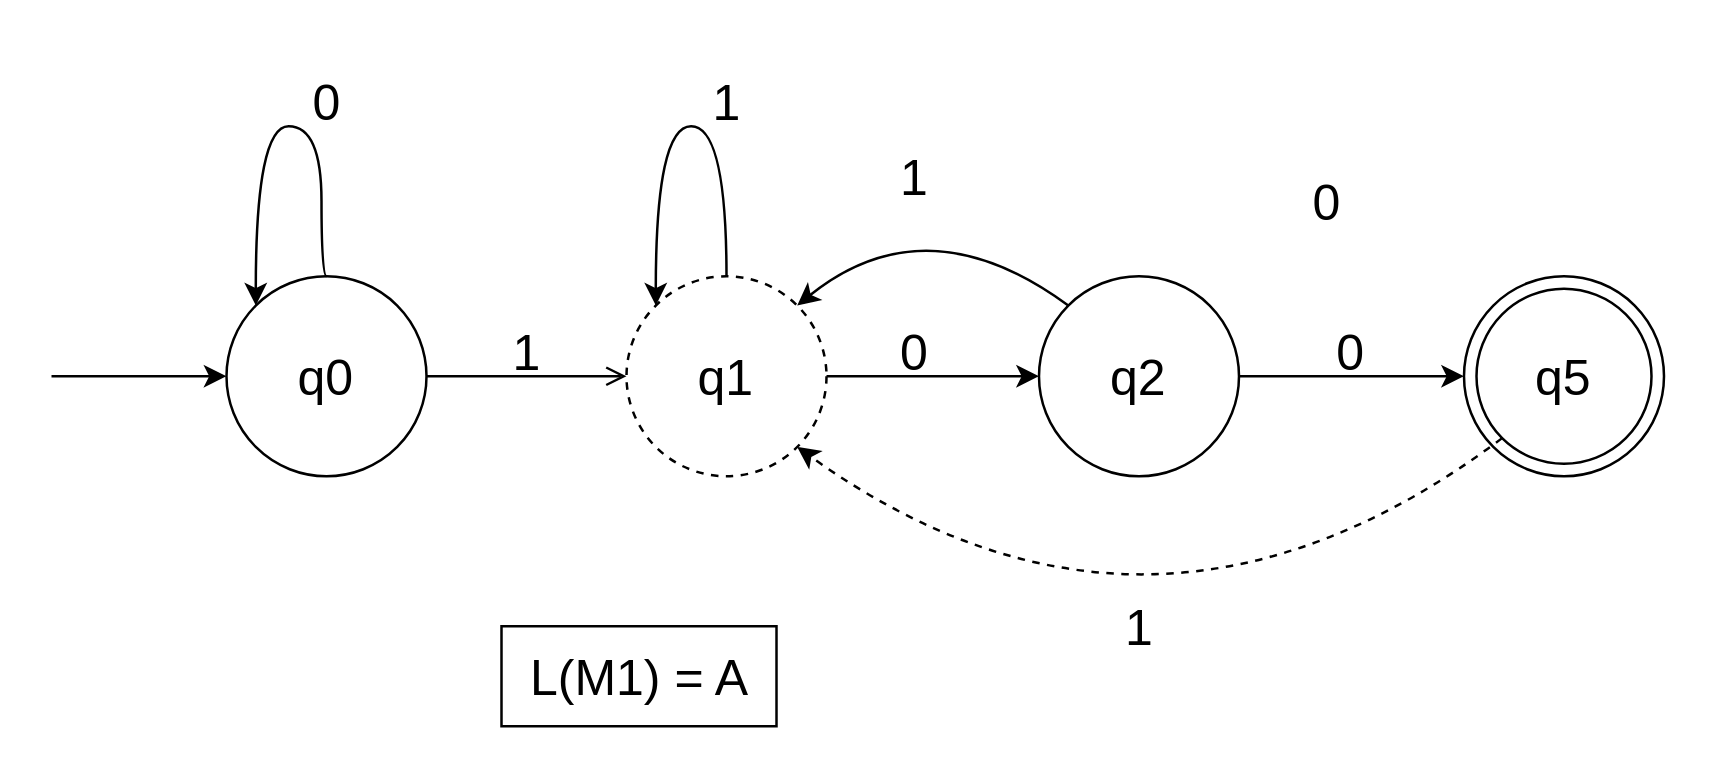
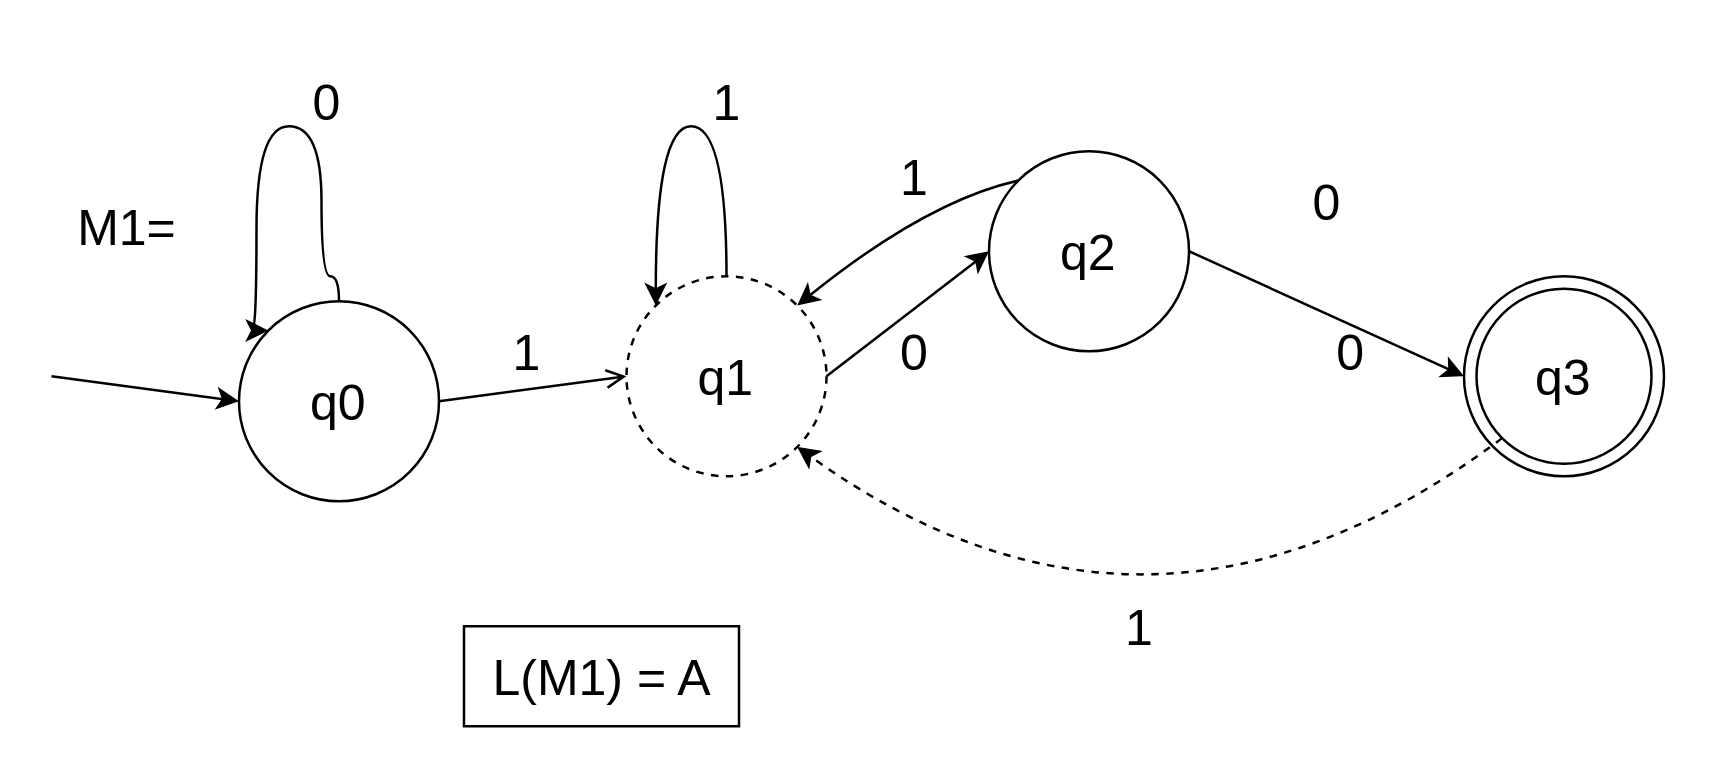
node "M1=": added
node "q0": moved (326, 376) -> (339, 401)
node "q2": moved (1139, 376) -> (1089, 251)
node "q5": label "q5" -> "q3"
node "L(M1) = A": moved (639, 676) -> (601, 676)
